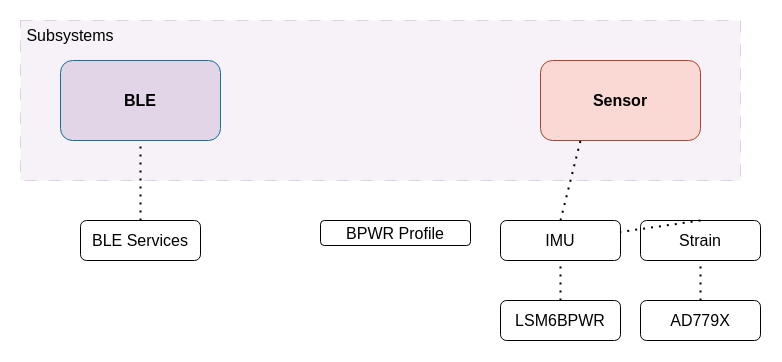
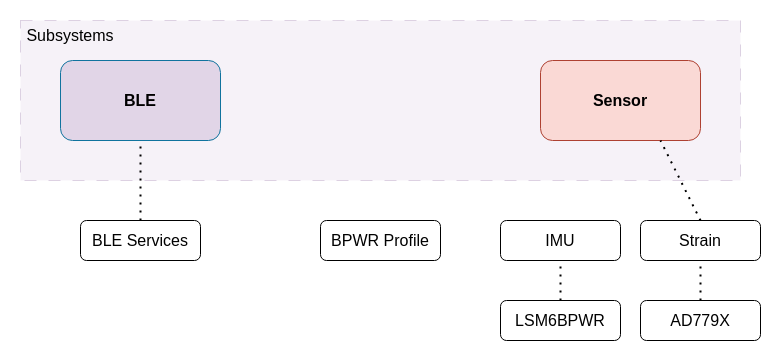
edge "Sensor" -- "IMU": removed
edge "IMU" -- "Strain": now "Sensor" -- "Strain"
node "BPWR Profile": size 150x25 -> 120x40
